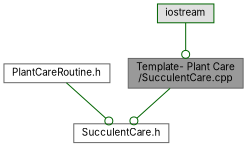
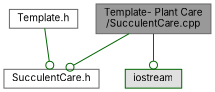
edge "iostream" -> "Template- Plant Care /SucculentCare.cpp": reversed
node "PlantCareRoutine.h": label "PlantCareRoutine.h" -> "Template.h"
